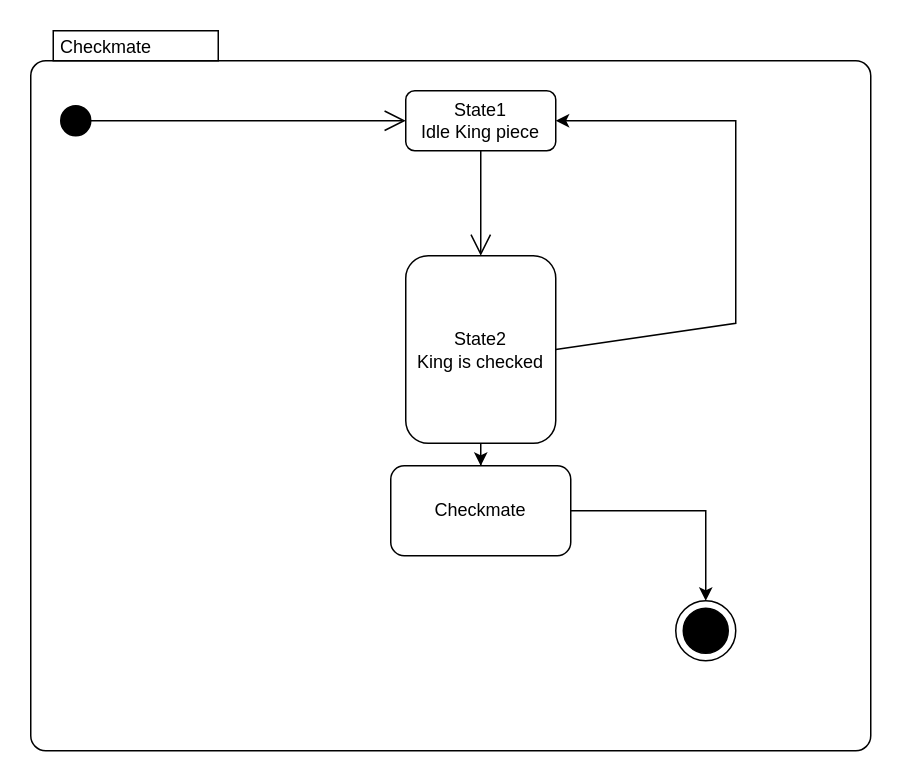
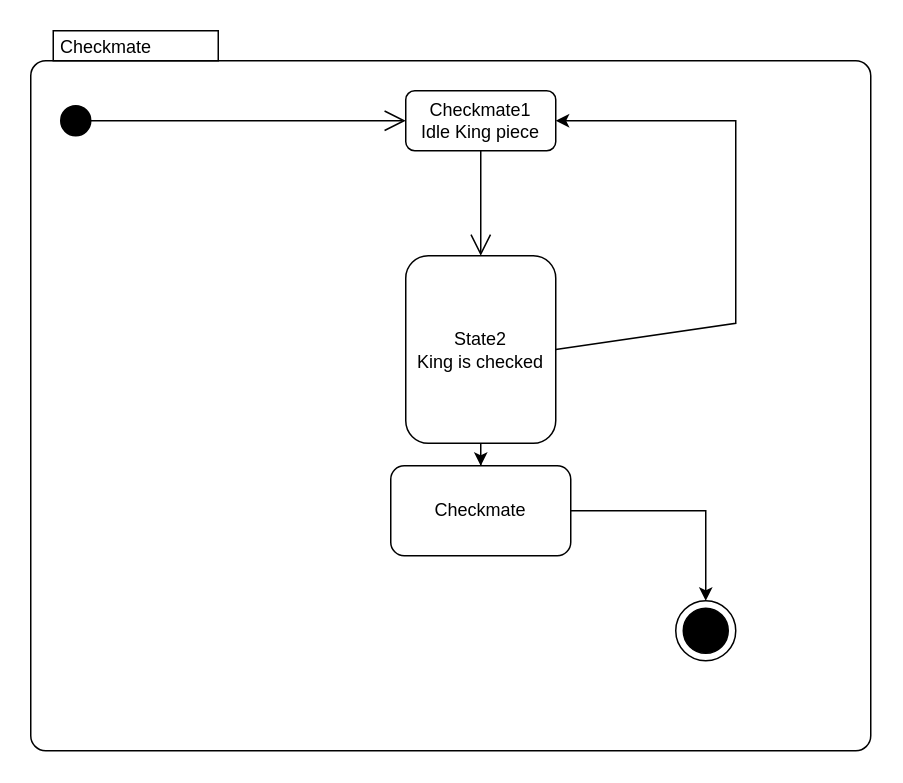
node "State1 Idle King piece": label "State1 Idle King piece" -> "Checkmate1 Idle King piece"
